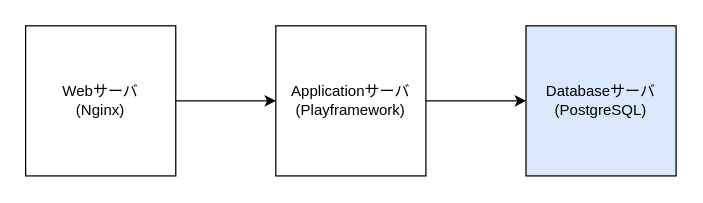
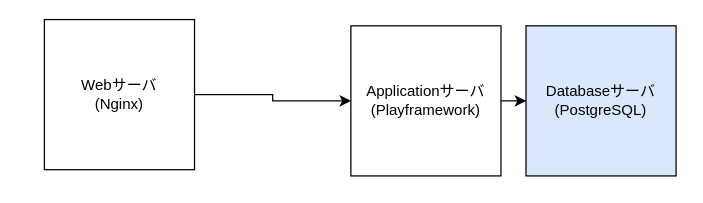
node "Webサーバ (Nginx)": moved (101, 101) -> (119, 94)
node "Applicationサーバ (Playframework)": moved (351, 101) -> (426, 101)
